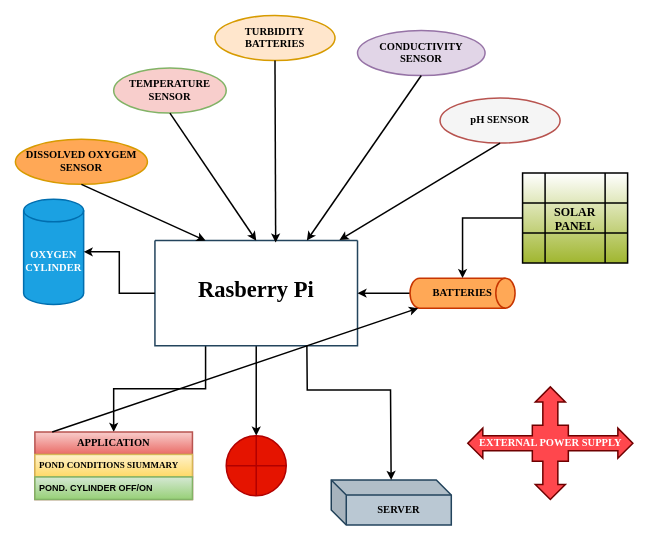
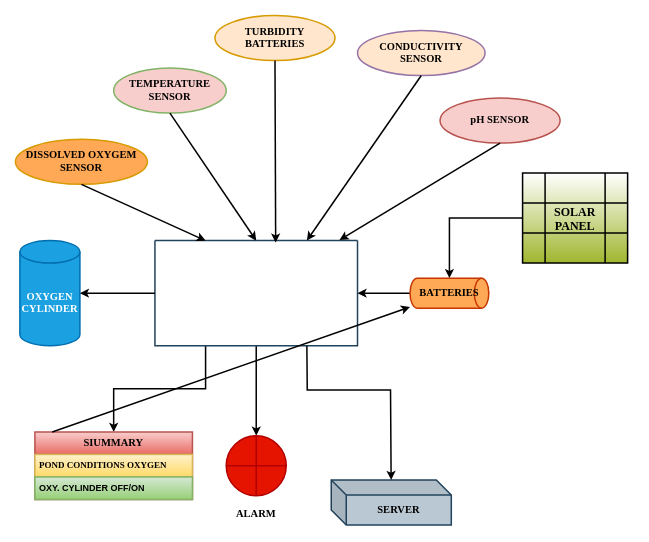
node "CONDUCTIVITY SENSOR": fillcolor #e1d5e7 -> #ffe6cc
node "pH SENSOR": fillcolor #f5f5f5 -> #f8cecc
node "OXYGEN CYLINDER": moved (54, 252) -> (50, 293)
node "Rasberry Pi": removed
node "BATTERIES": size 105x30 -> 79x30
node "APPLICATION": label "APPLICATION" -> "SIUMMARY"
node "EXTERNAL POWER SUPPLY": removed
node "POND CONDITIONS SIUMMARY": label "POND CONDITIONS SIUMMARY" -> "POND CONDITIONS OXYGEN"
node "POND. CYLINDER OFF/ON": label "POND. CYLINDER OFF/ON" -> "OXY. CYLINDER OFF/ON"
node "ALARM": added
